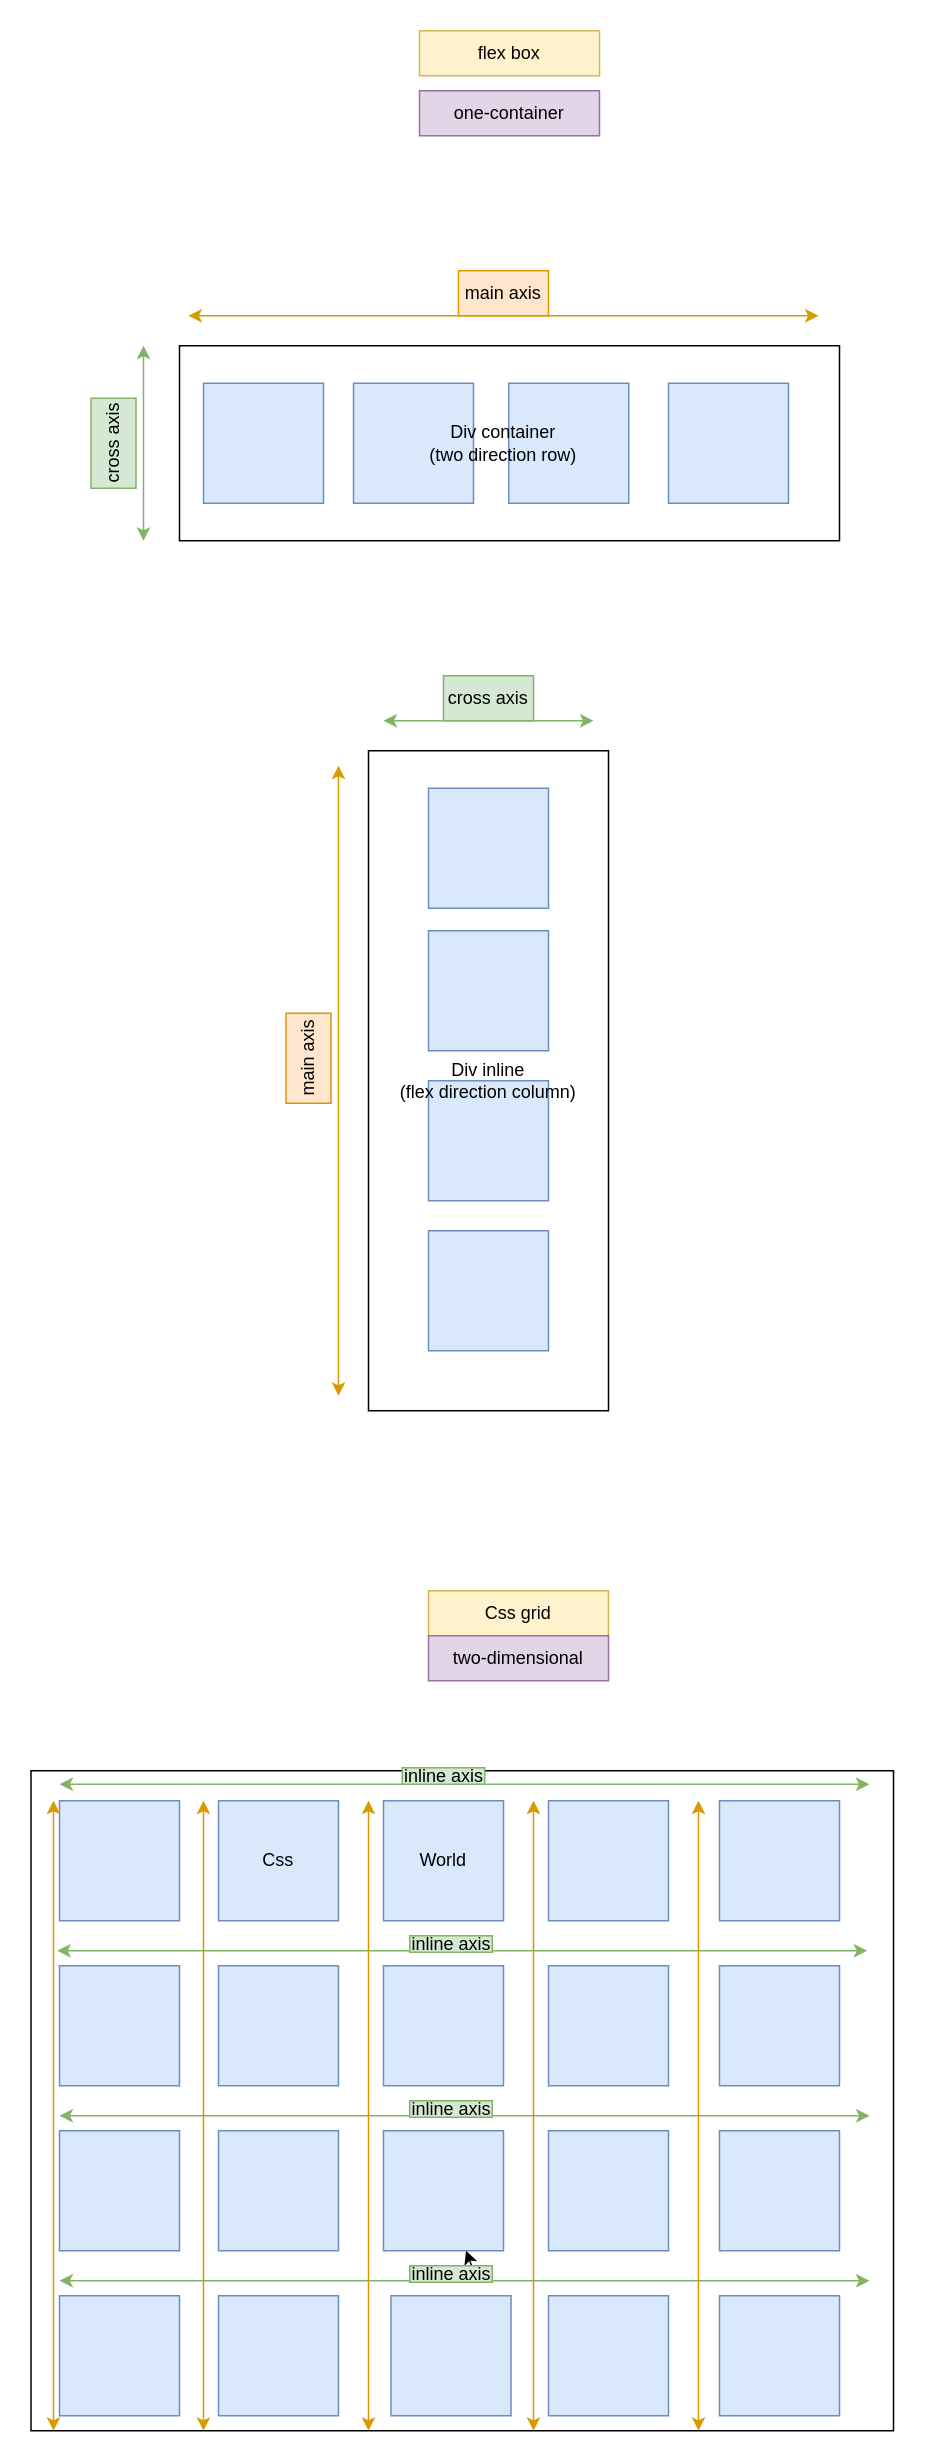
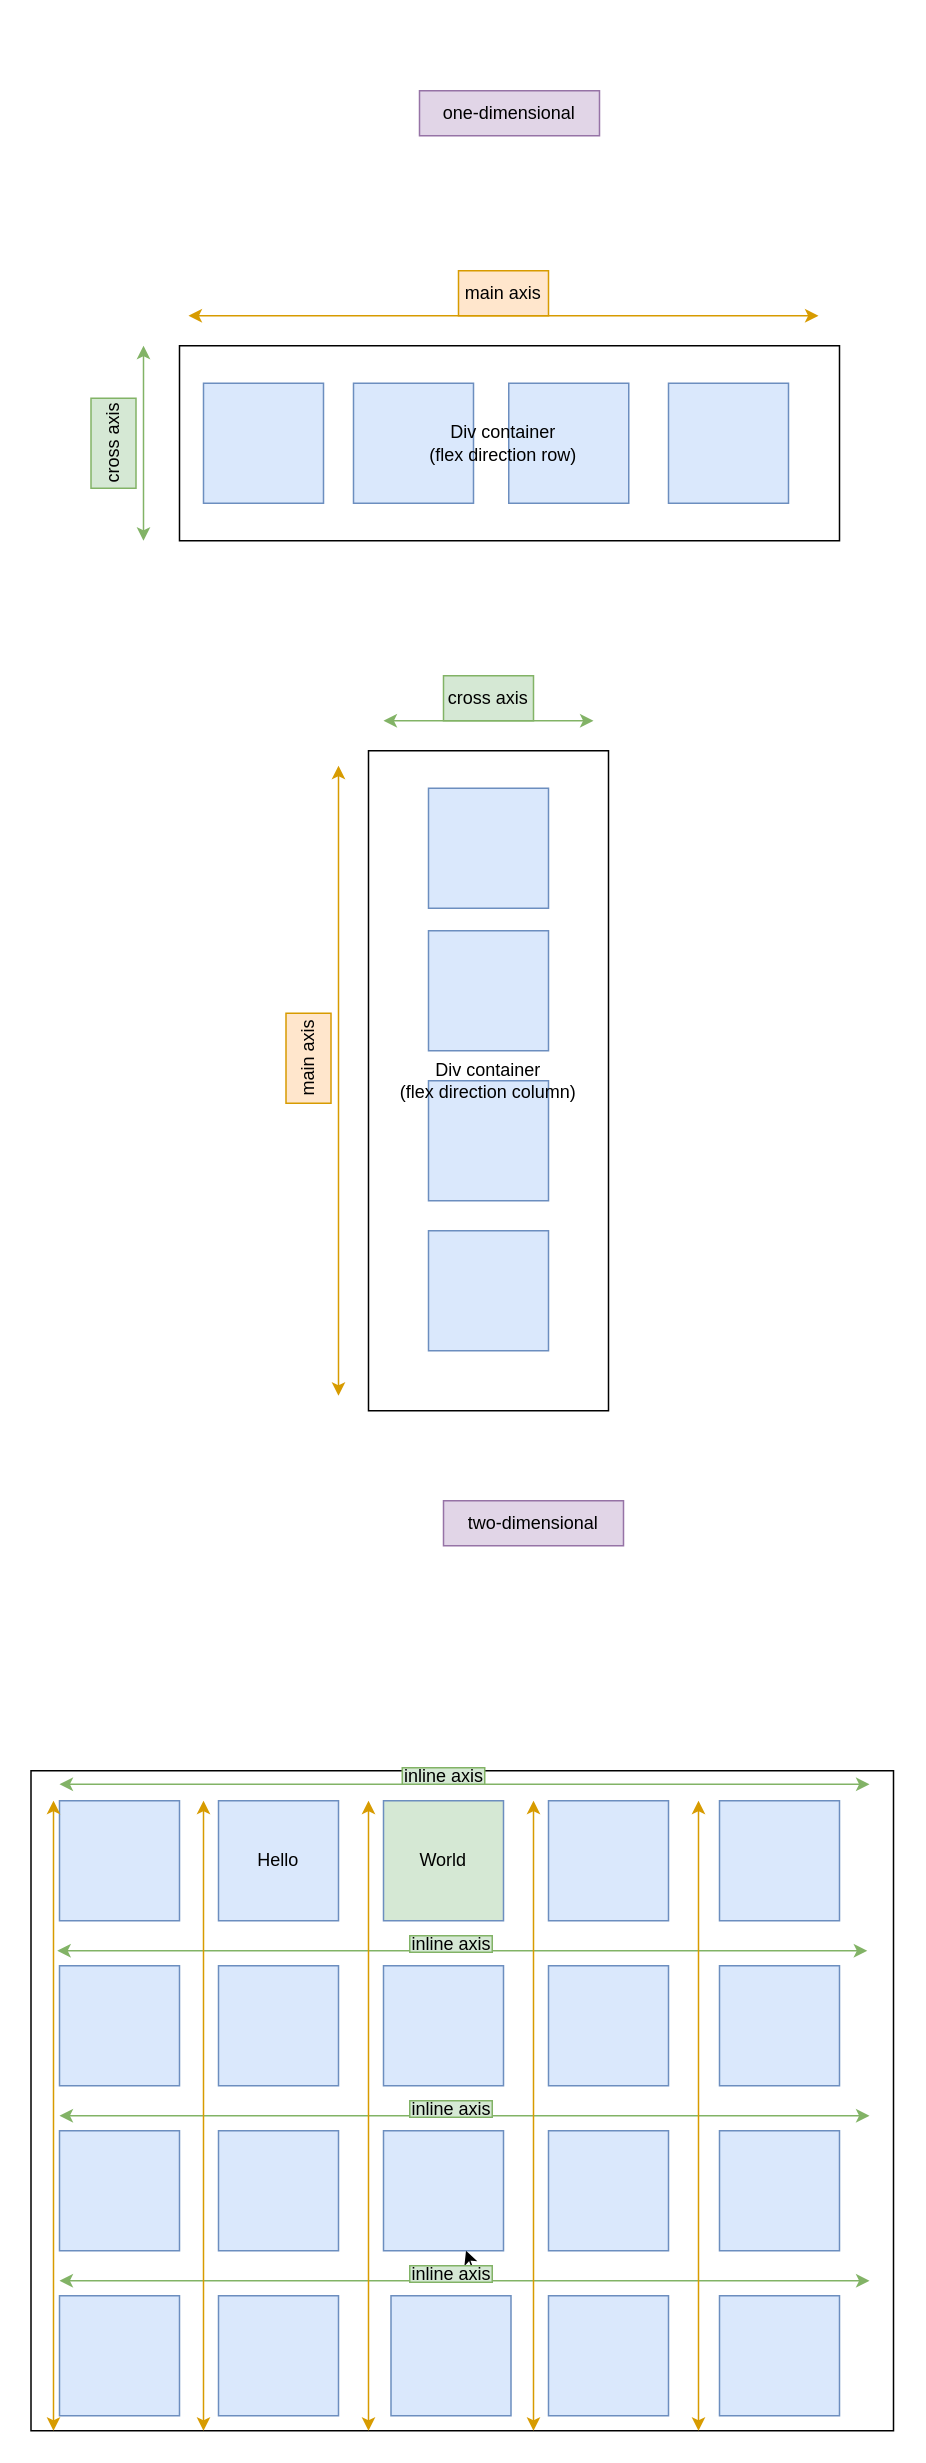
node "flex box": removed
node "one-container": label "one-container" -> "one-dimensional"
node "Div container (two direction row)": label "Div container (two direction row)" -> "Div container (flex direction row)"
node "Div inline (flex direction column)": label "Div inline (flex direction column)" -> "Div container (flex direction column)"
node "Css grid": removed
node "two-dimensional": moved (518, 1658) -> (533, 1523)
node "Css": label "Css" -> "Hello"
node "World": fillcolor #dae8fc -> #d5e8d4
